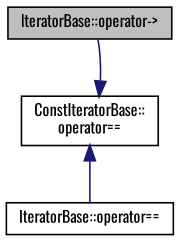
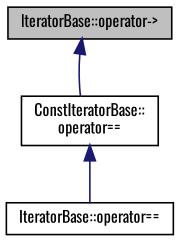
edge "IteratorBase::operator->" -> "ConstIteratorBase:: operator==": reversed
